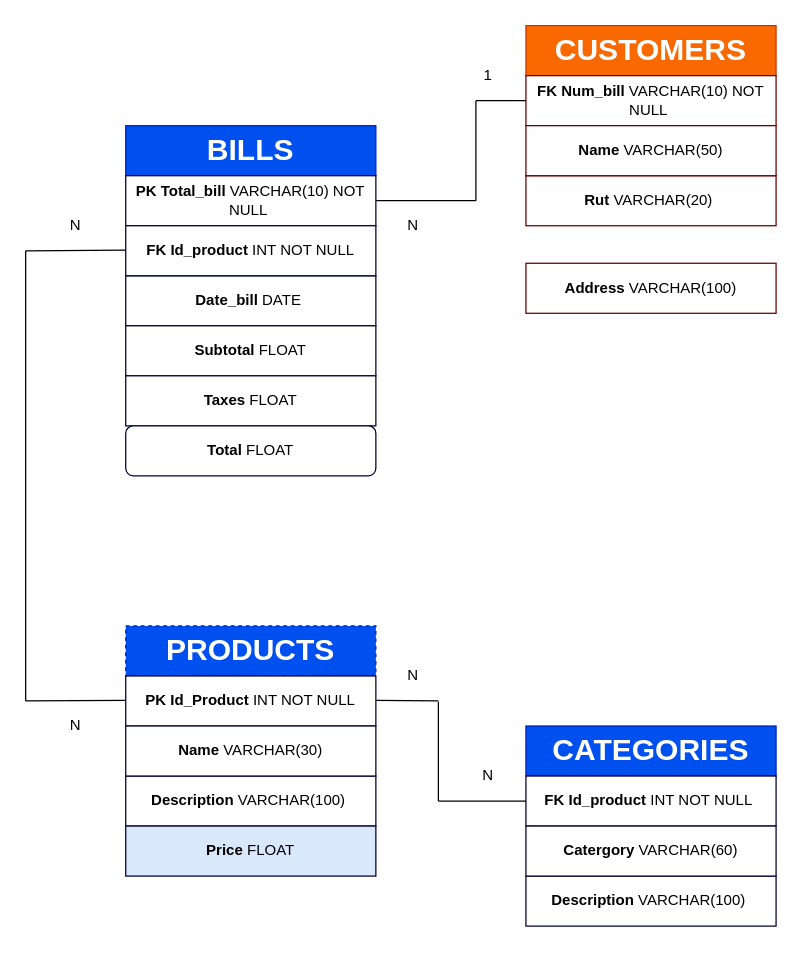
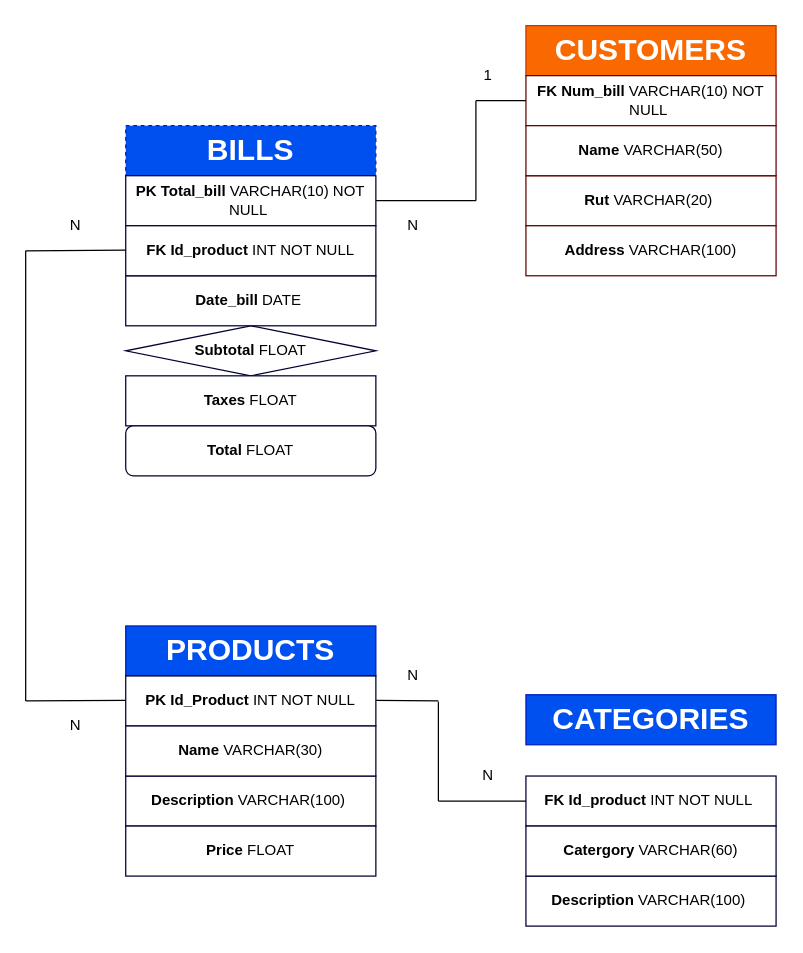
node "BILLS": style solid -> dashed
node "Address VARCHAR(100)": moved (651, 288) -> (651, 251)
node "Subtotal FLOAT": shape rectangle -> diamond
node "PRODUCTS": style dashed -> solid
node "CATEGORIES": moved (651, 751) -> (651, 719)
node "Price FLOAT": fillcolor #dae8fc -> #ffffff
